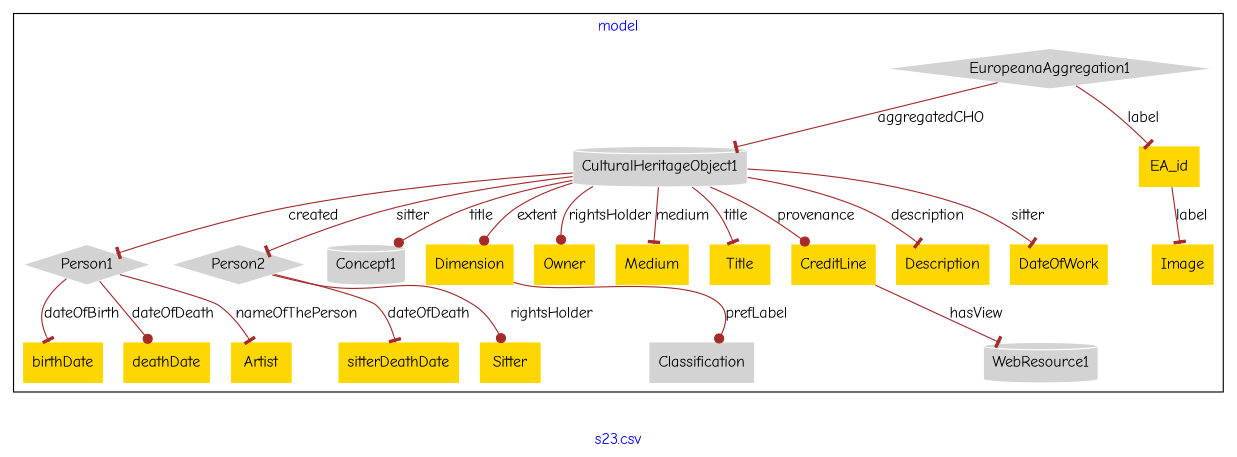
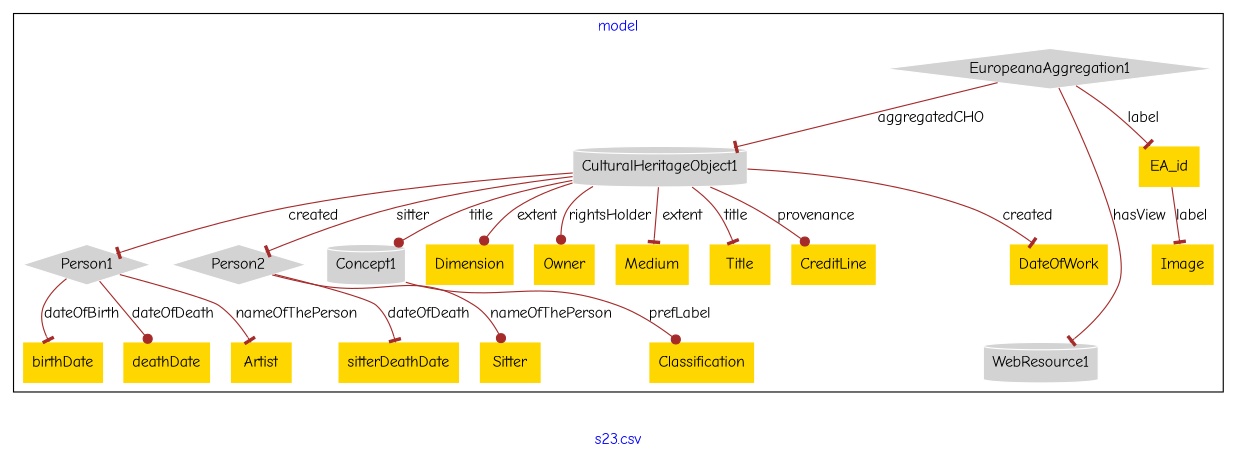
edge "CulturalHeritageObject1" -> "Medium": label "medium" -> "extent"
edge "CulturalHeritageObject1" -> "DateOfWork": label "sitter" -> "created"
node "Description": removed
edge "Dimension" -> "Classification": now "Concept1" -> "Classification"
edge "CreditLine" -> "WebResource1": now "EuropeanaAggregation1" -> "WebResource1"
edge "Person2" -> "Sitter": label "rightsHolder" -> "nameOfThePerson"
node "Classification": fillcolor lightgray -> gold
